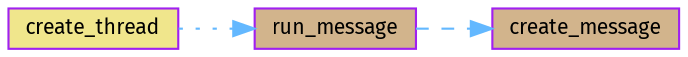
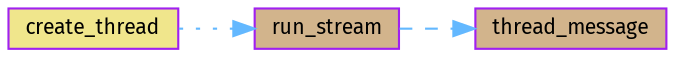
node "run_message": label "run_message" -> "run_stream"
node "create_message": label "create_message" -> "thread_message"
